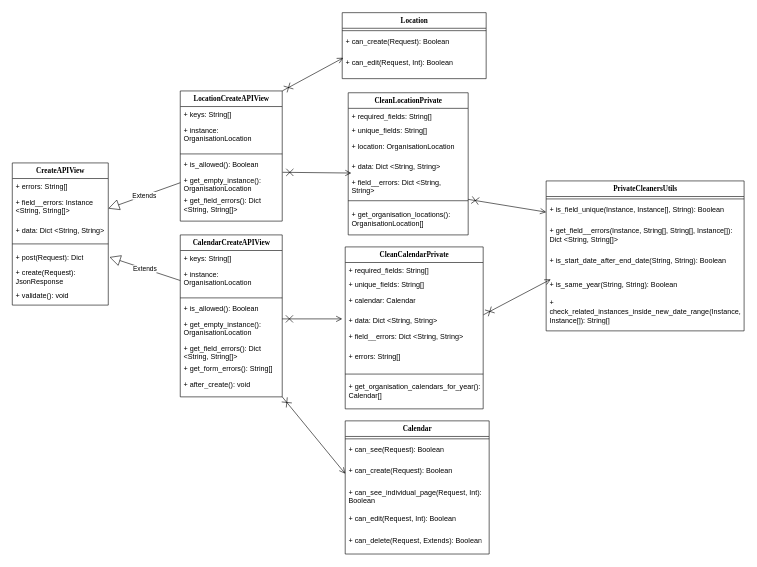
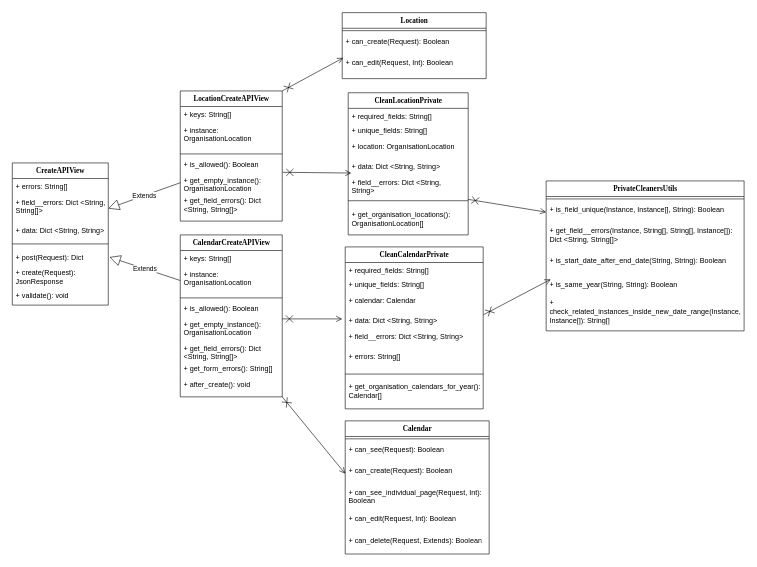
node "+ field__errors: Instance <String, String[]>": label "+ field__errors: Instance <String, String[]>" -> "+ field__errors: Dict <String, String[]>"
